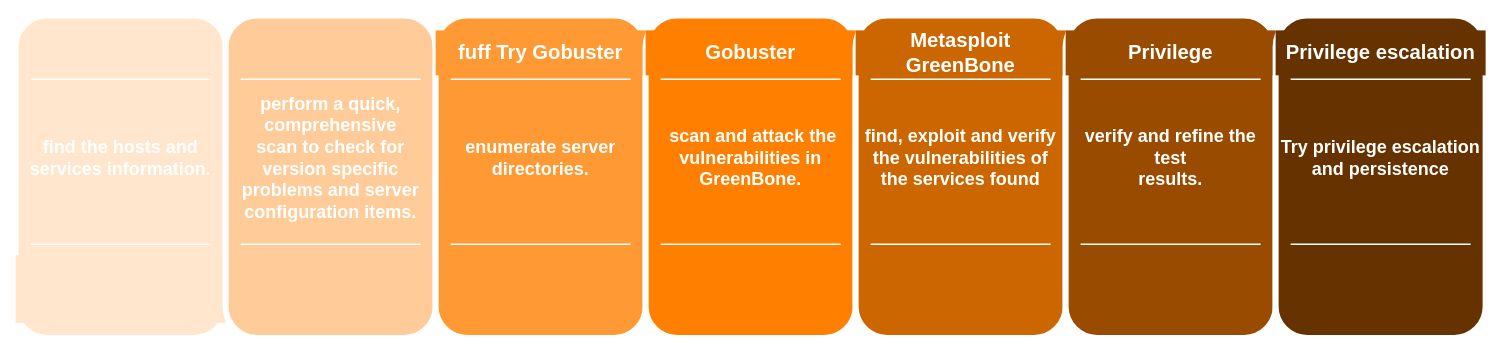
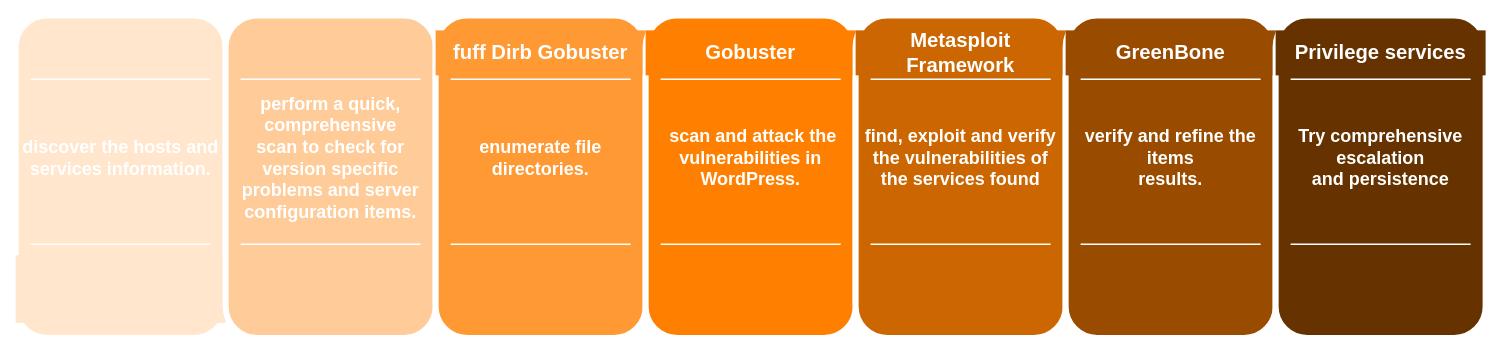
node "fuff Try Gobuster": label "fuff Try Gobuster" -> "fuff Dirb Gobuster"
node "Metasploit GreenBone": label "Metasploit GreenBone" -> "Metasploit Framework"
node "Privilege": label "Privilege" -> "GreenBone"
node "Privilege escalation": label "Privilege escalation" -> "Privilege services"
node "find the hosts and services information.": label "find the hosts and services information." -> "discover the hosts and services information."
node "enumerate server directories.": label "enumerate server directories." -> "enumerate file directories."
node "scan and attack the vulnerabilities in GreenBone.": label "scan and attack the vulnerabilities in GreenBone." -> "scan and attack the vulnerabilities in WordPress."
node "verify and refine the test results.": label "verify and refine the test results." -> "verify and refine the items results."
node "Try privilege escalation and persistence": label "Try privilege escalation and persistence" -> "Try comprehensive escalation and persistence"
